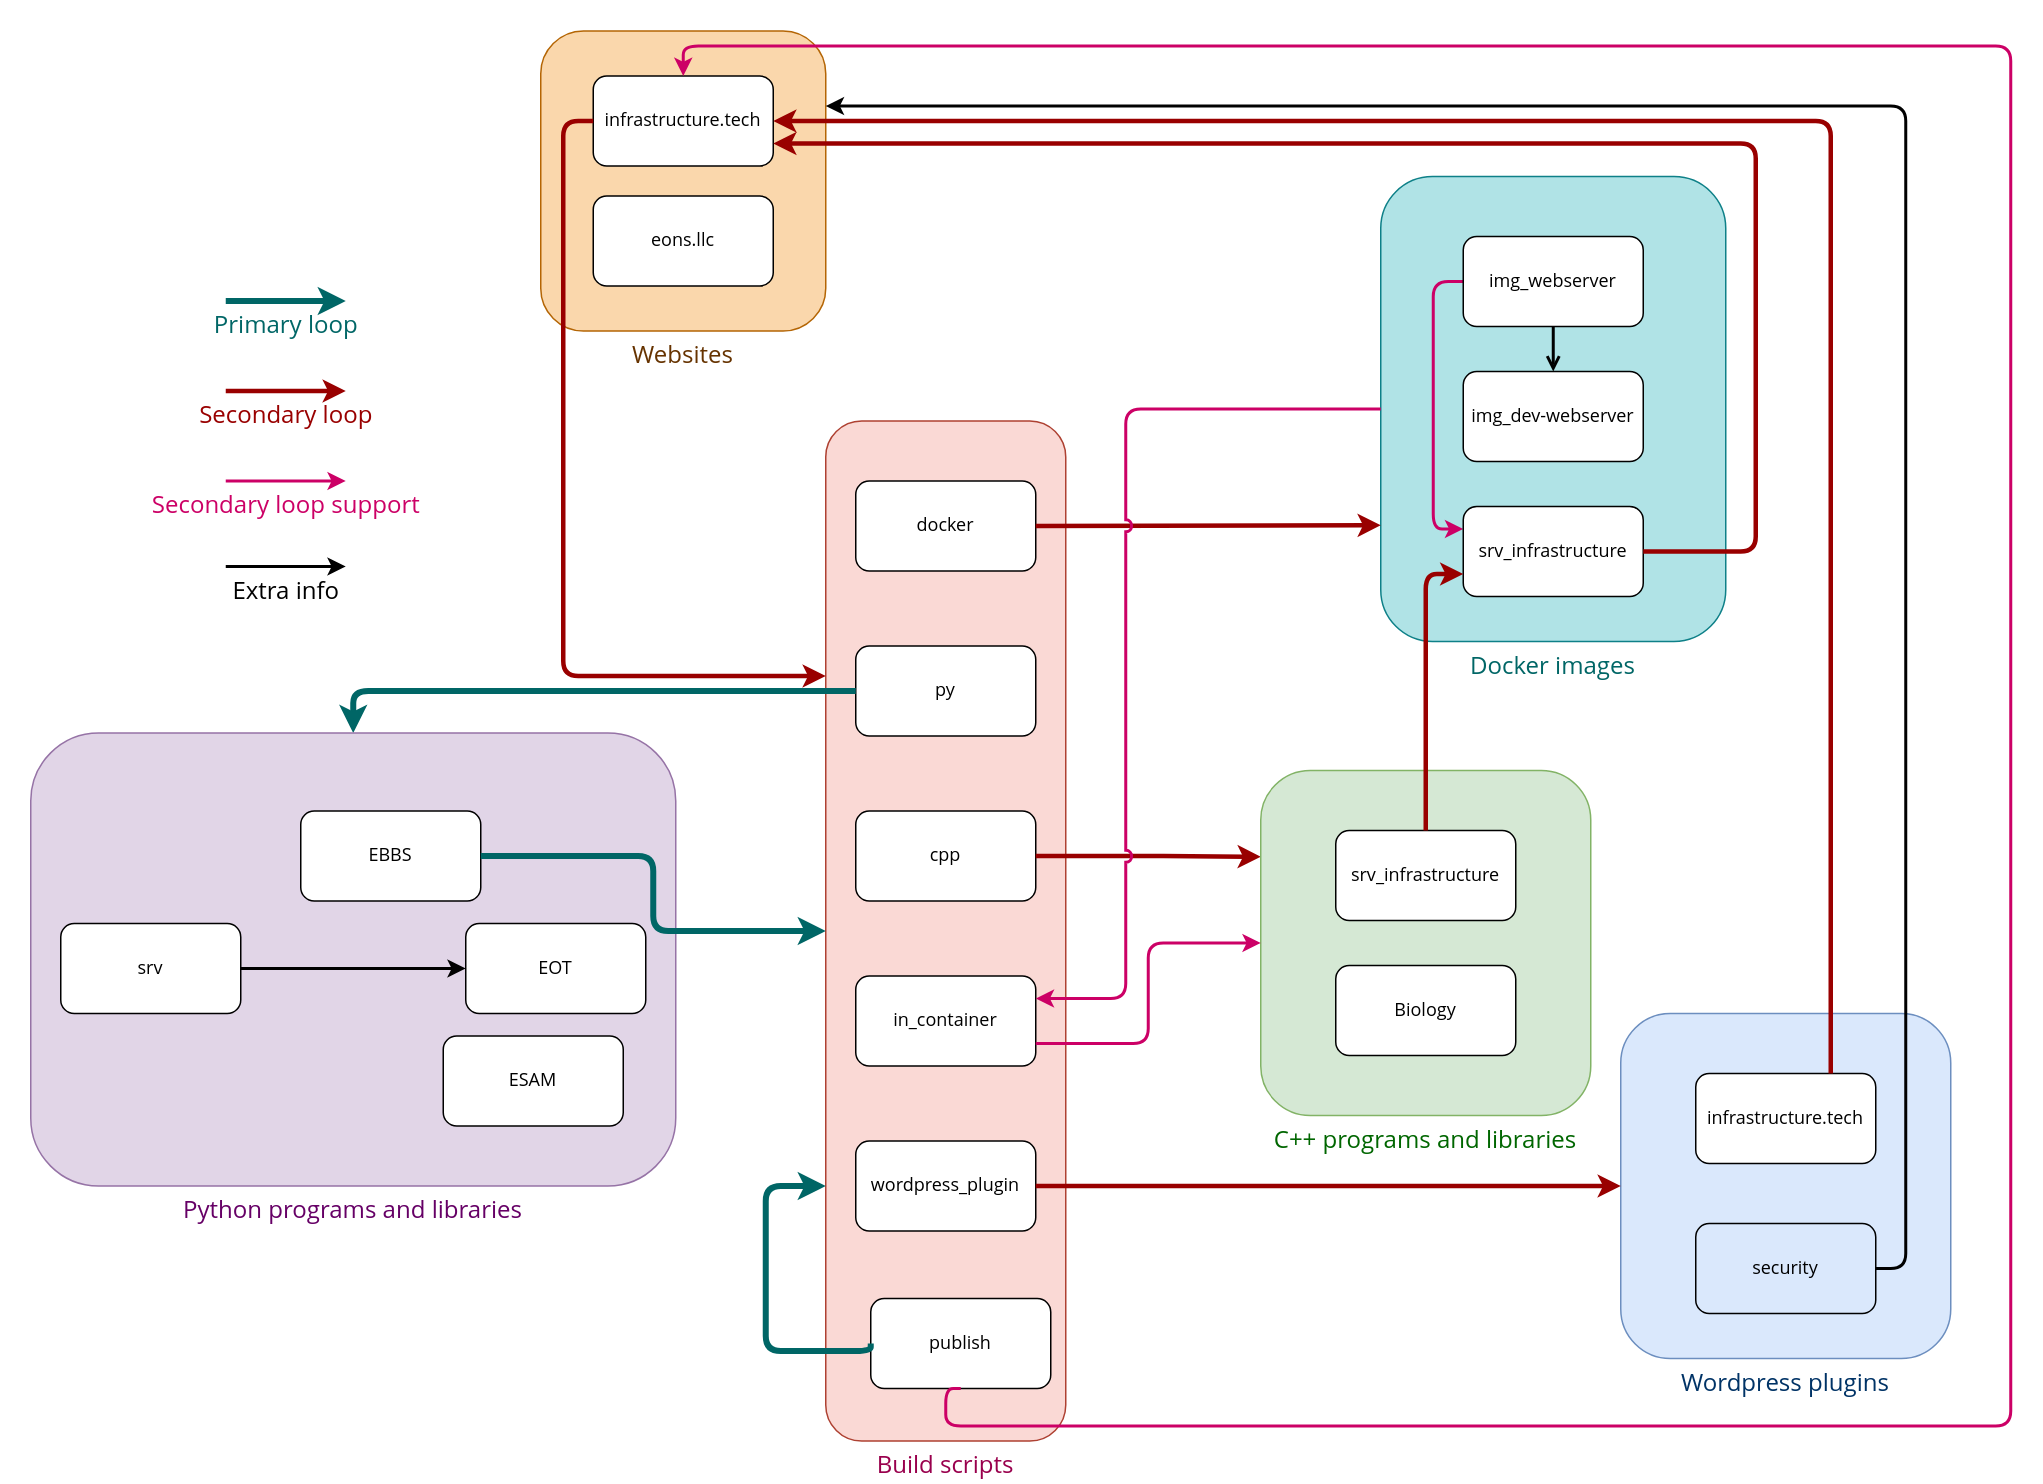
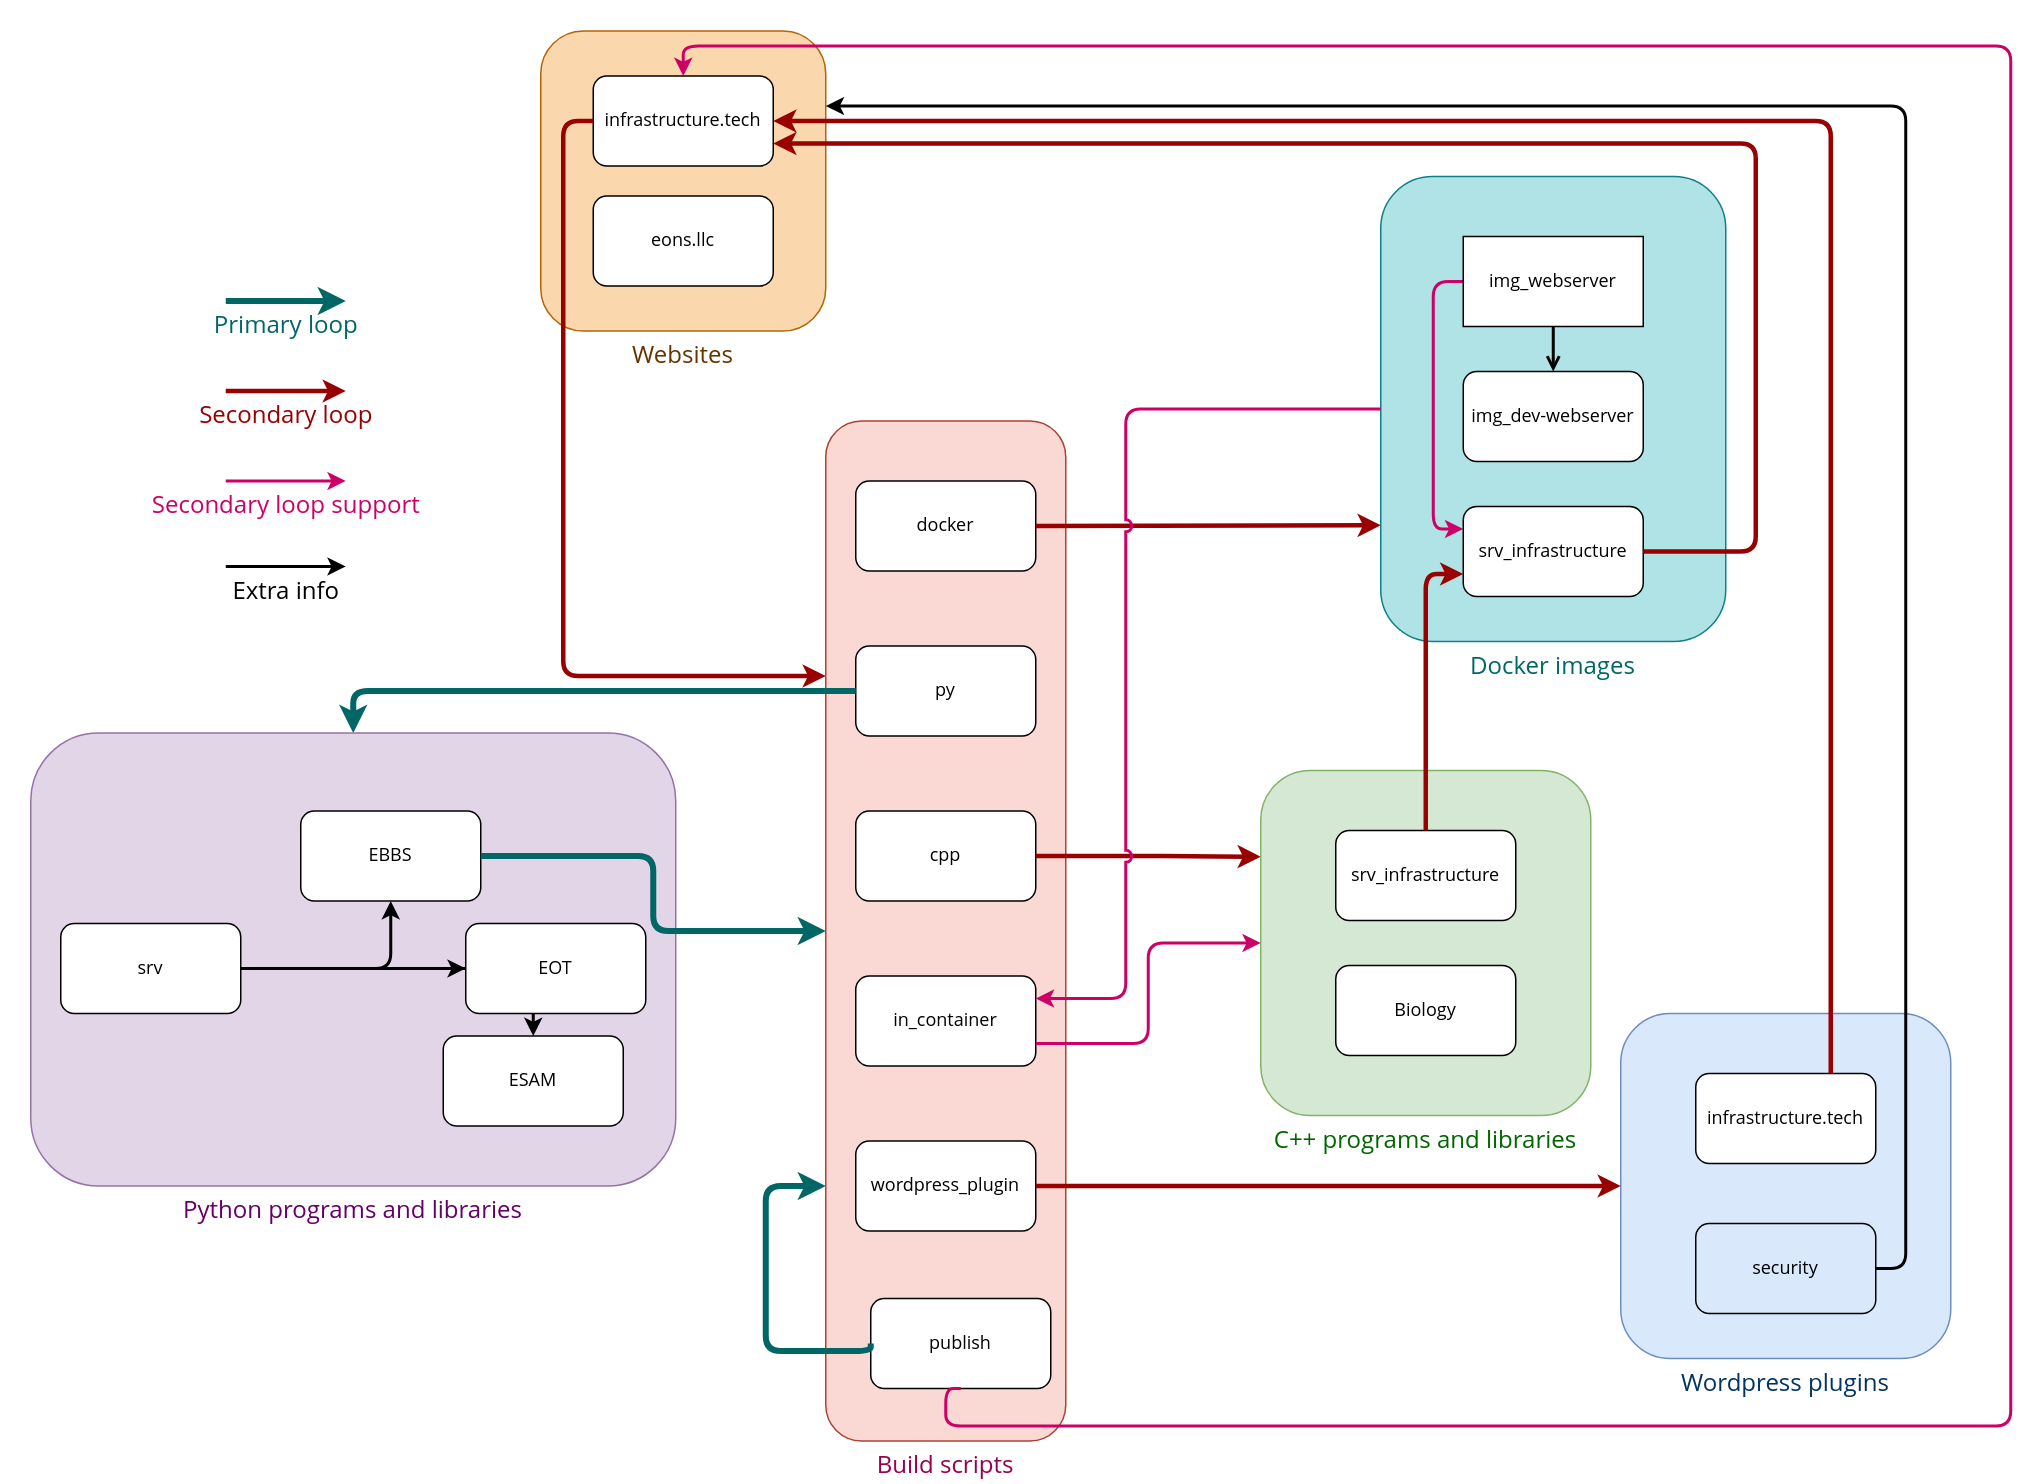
node "img_webserver": shape rounded rectangle -> rectangle
edge "srv" -> "EBBS": added
edge "srv" -> "ESAM": added
